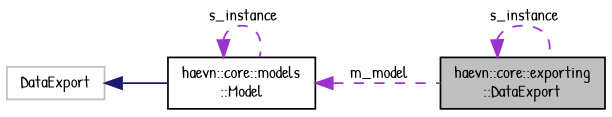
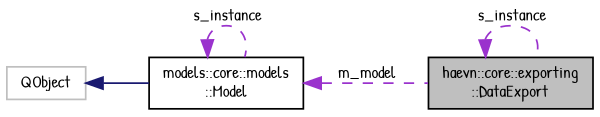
node "DataExport": label "DataExport" -> "QObject"
node "haevn::core::models ::Model": label "haevn::core::models ::Model" -> "models::core::models ::Model"
